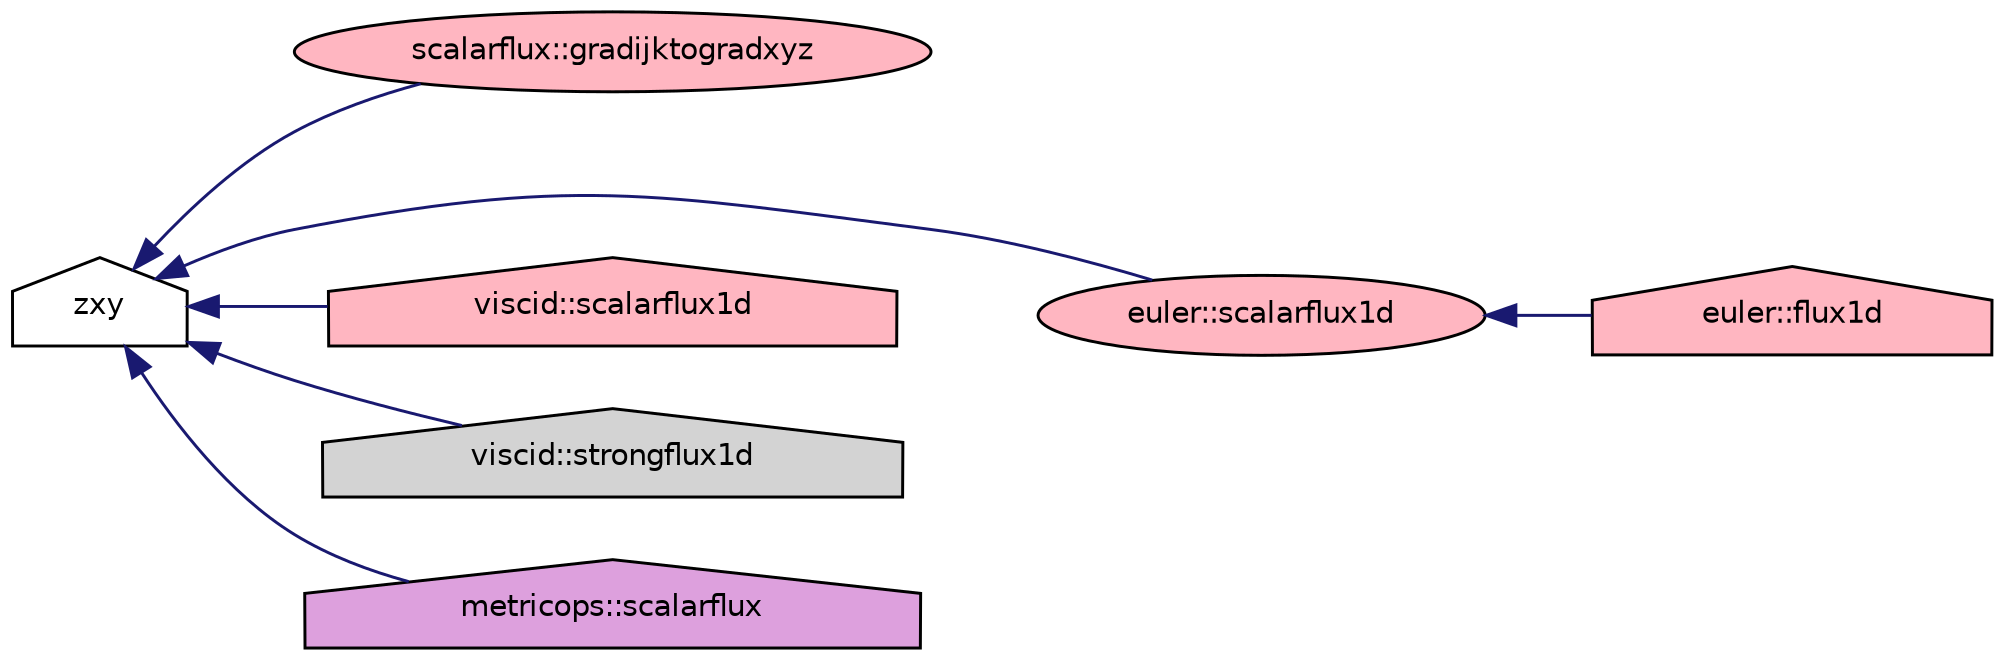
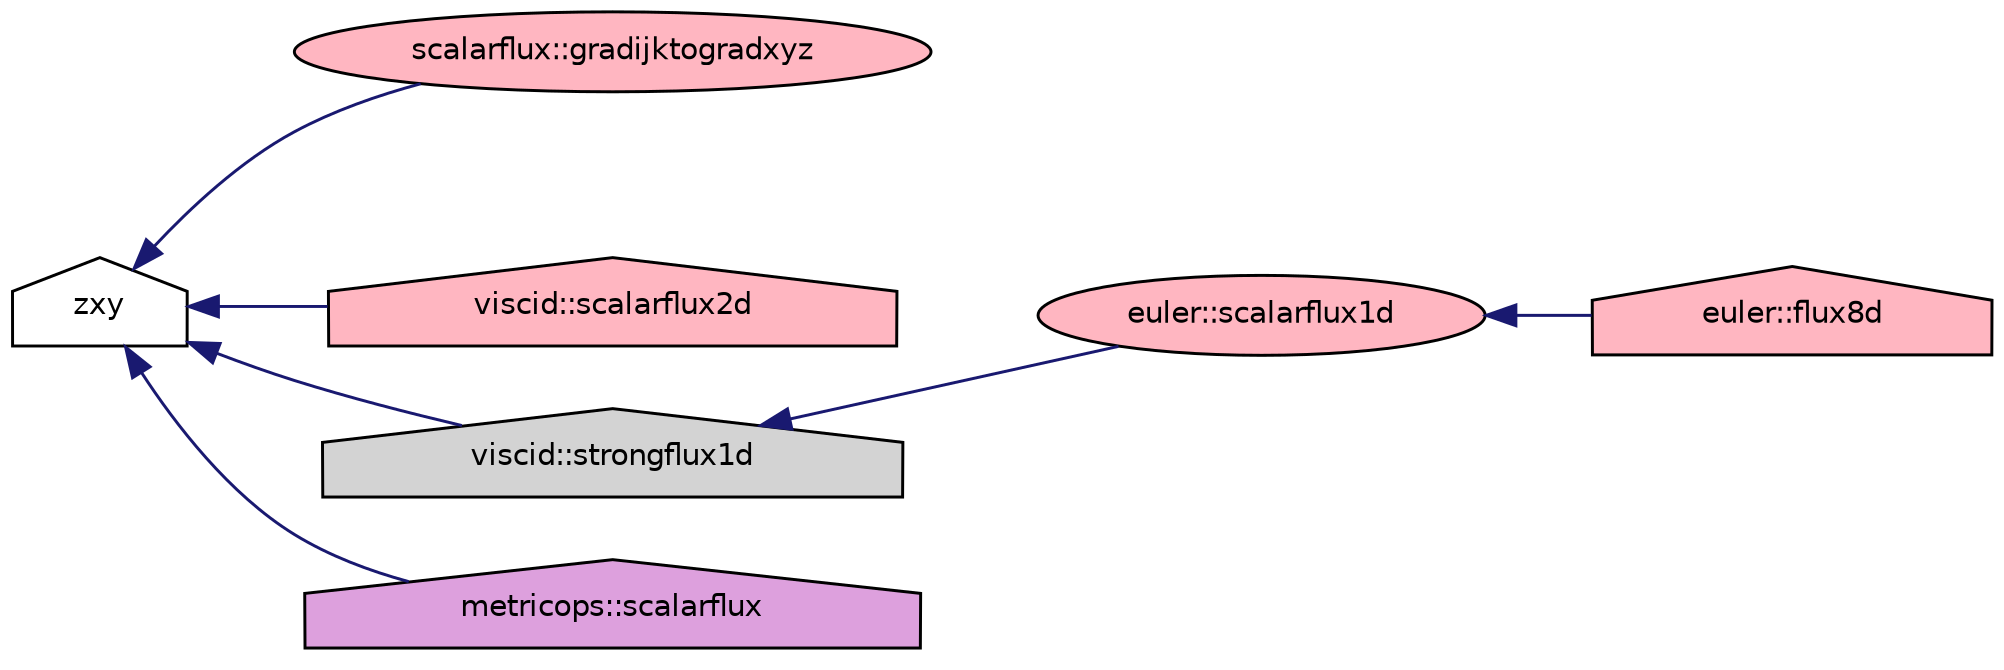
edge "euler::scalarflux1d" -> "zxy": now "euler::scalarflux1d" -> "viscid::strongflux1d"
node "viscid::scalarflux1d": label "viscid::scalarflux1d" -> "viscid::scalarflux2d"
node "euler::flux1d": label "euler::flux1d" -> "euler::flux8d"
